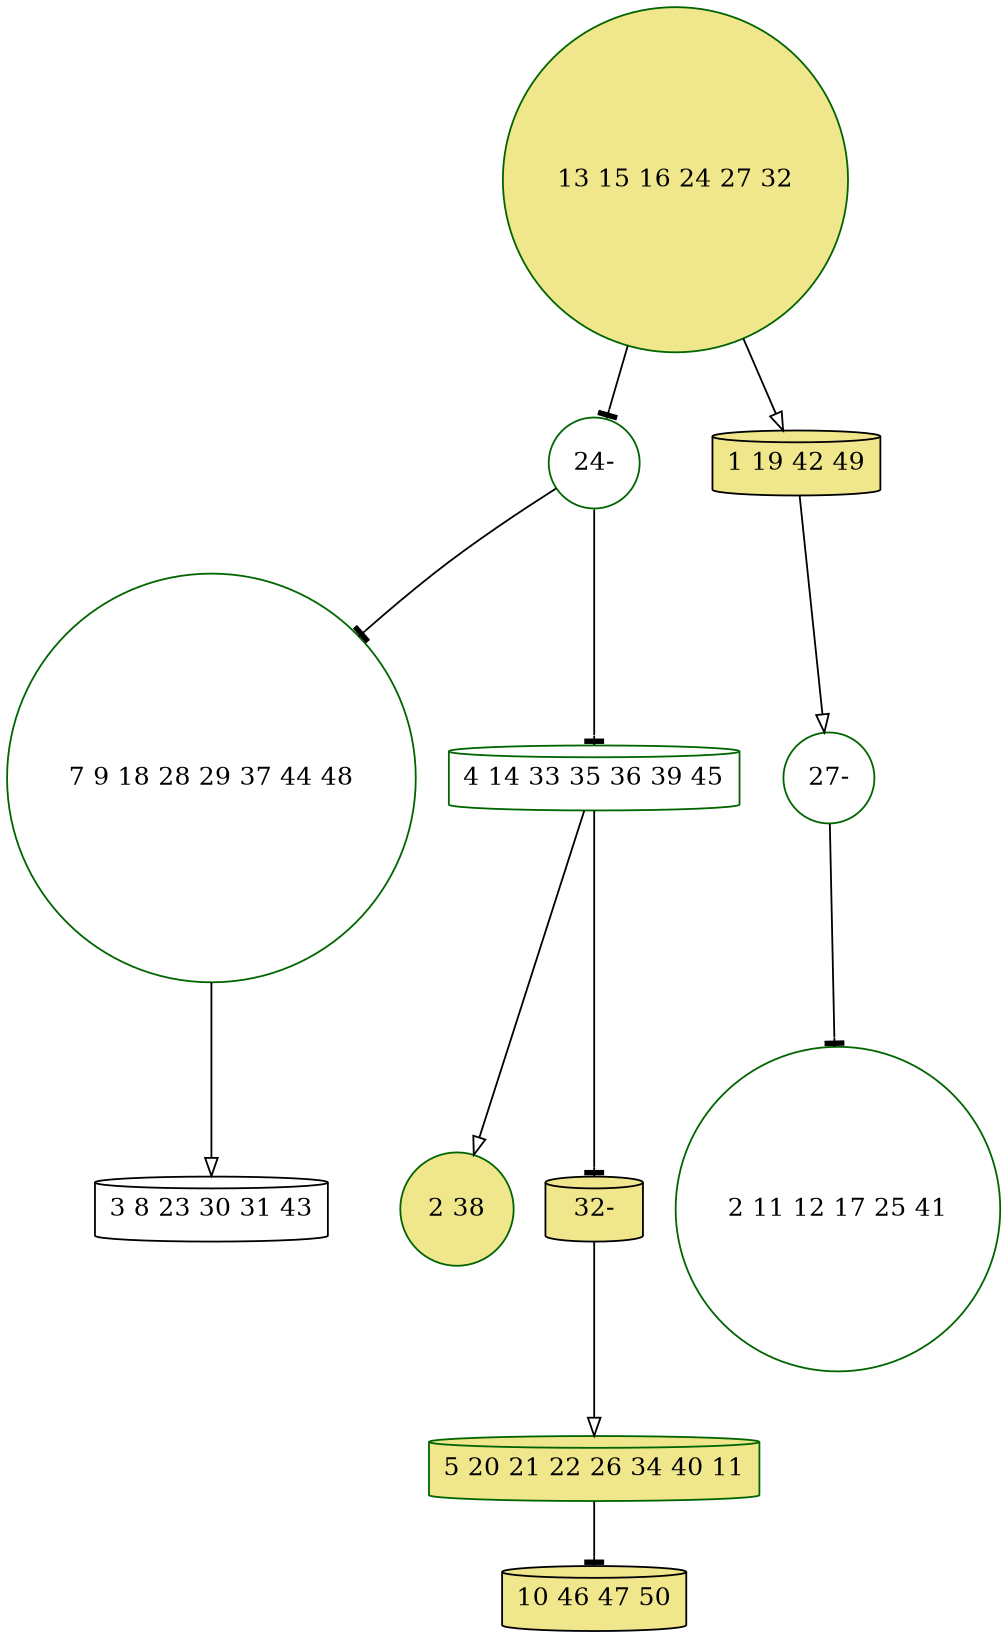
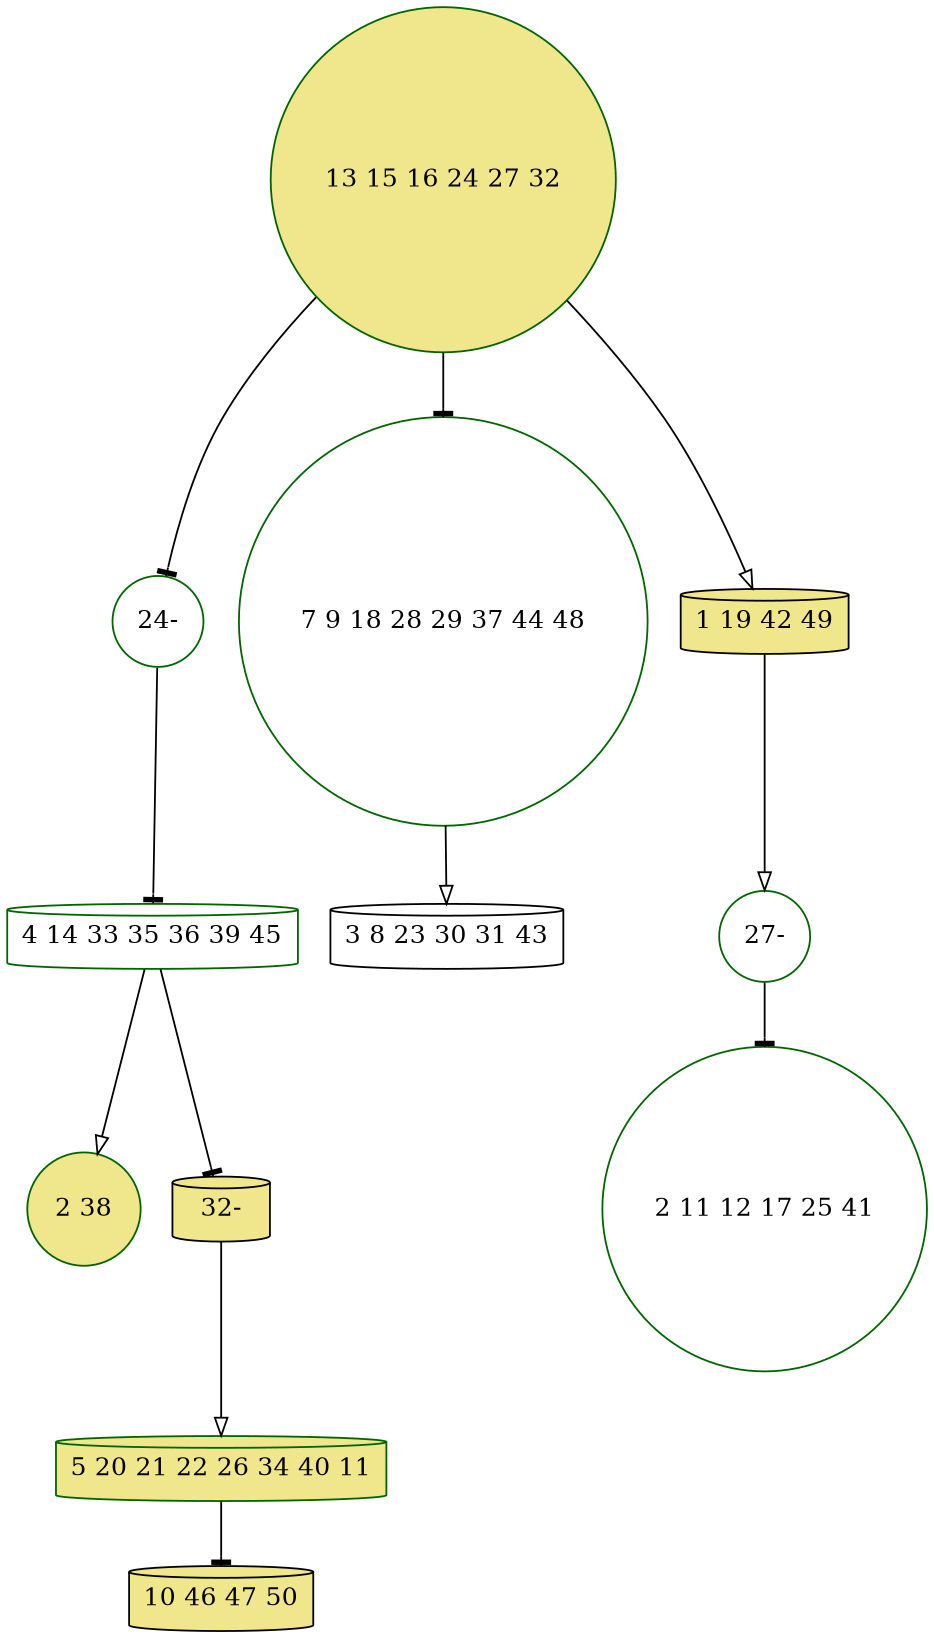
edge "24-" -> "7 9 18 28 29 37 44 48": now "13 15 16 24 27 32" -> "7 9 18 28 29 37 44 48"
